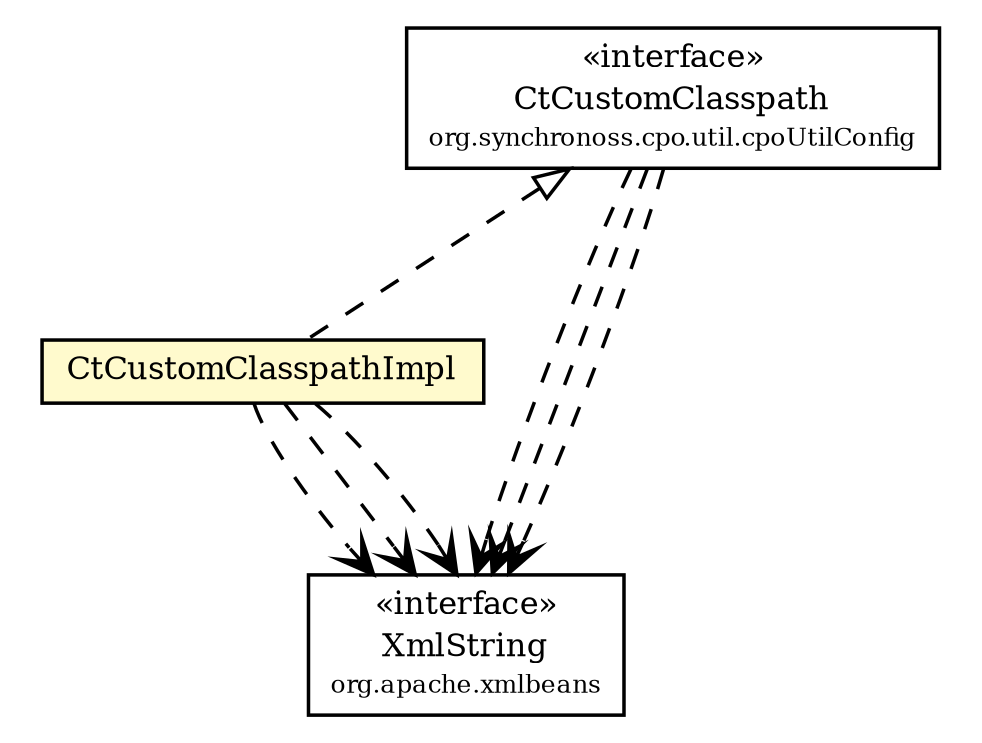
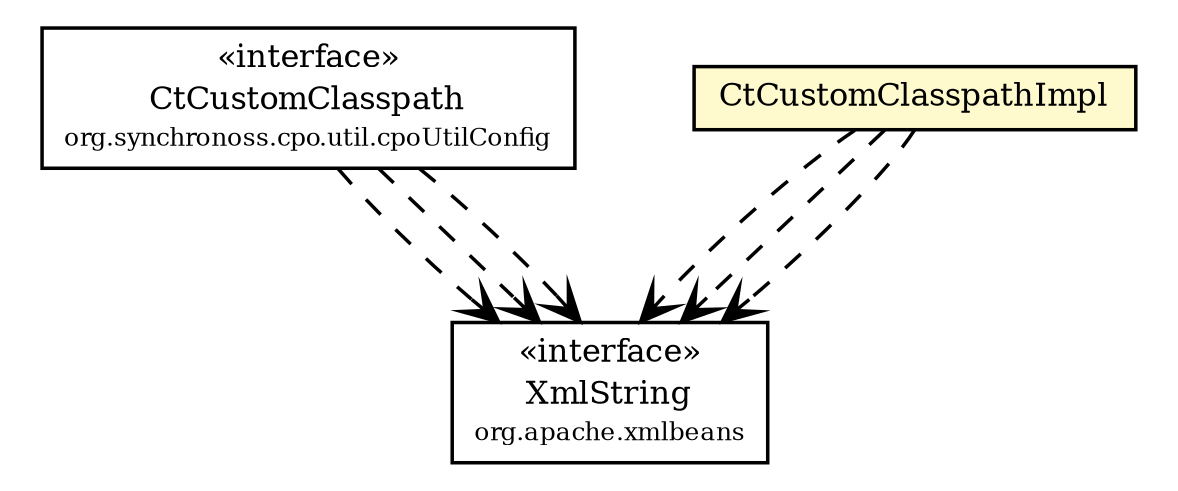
edge "CtCustomClasspathImpl" -> "CtCustomClasspath": removed
